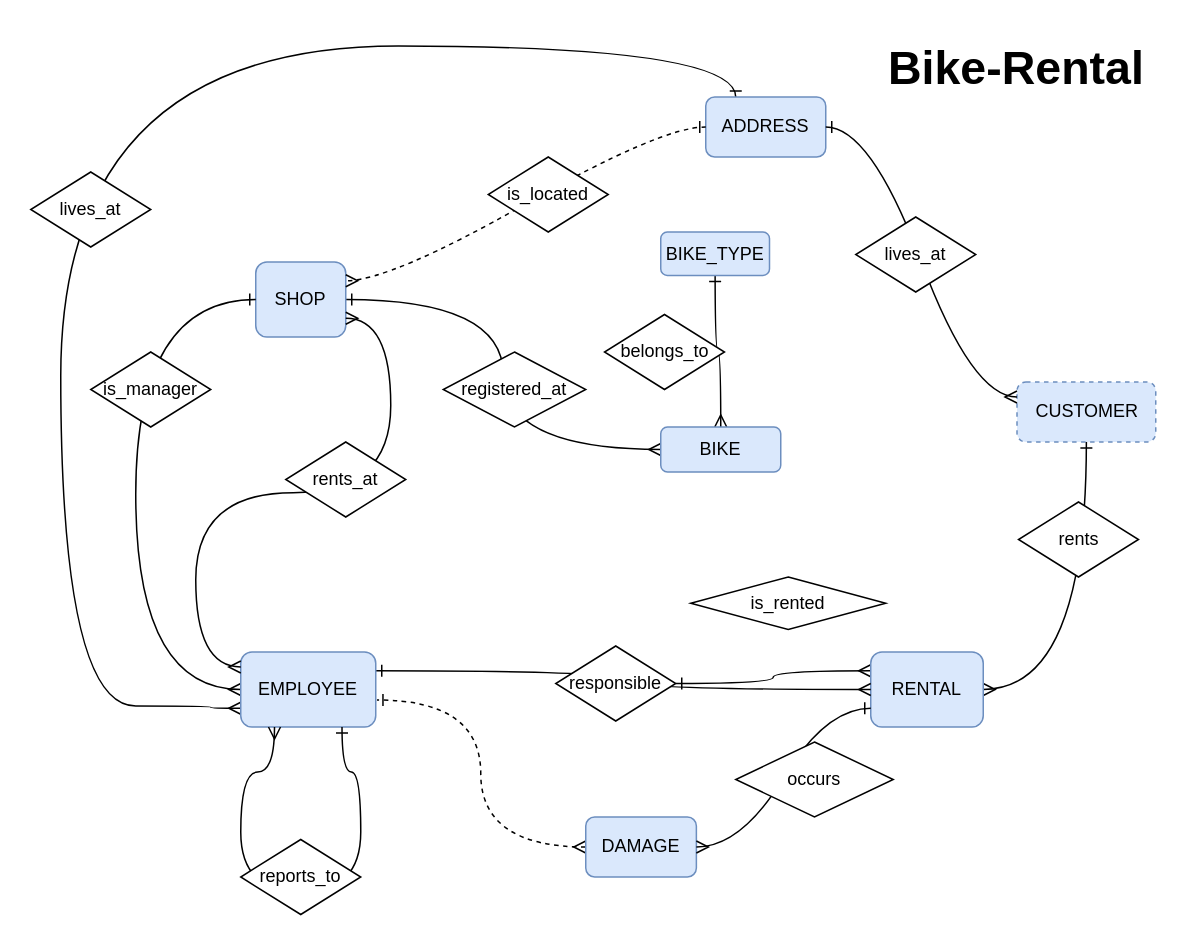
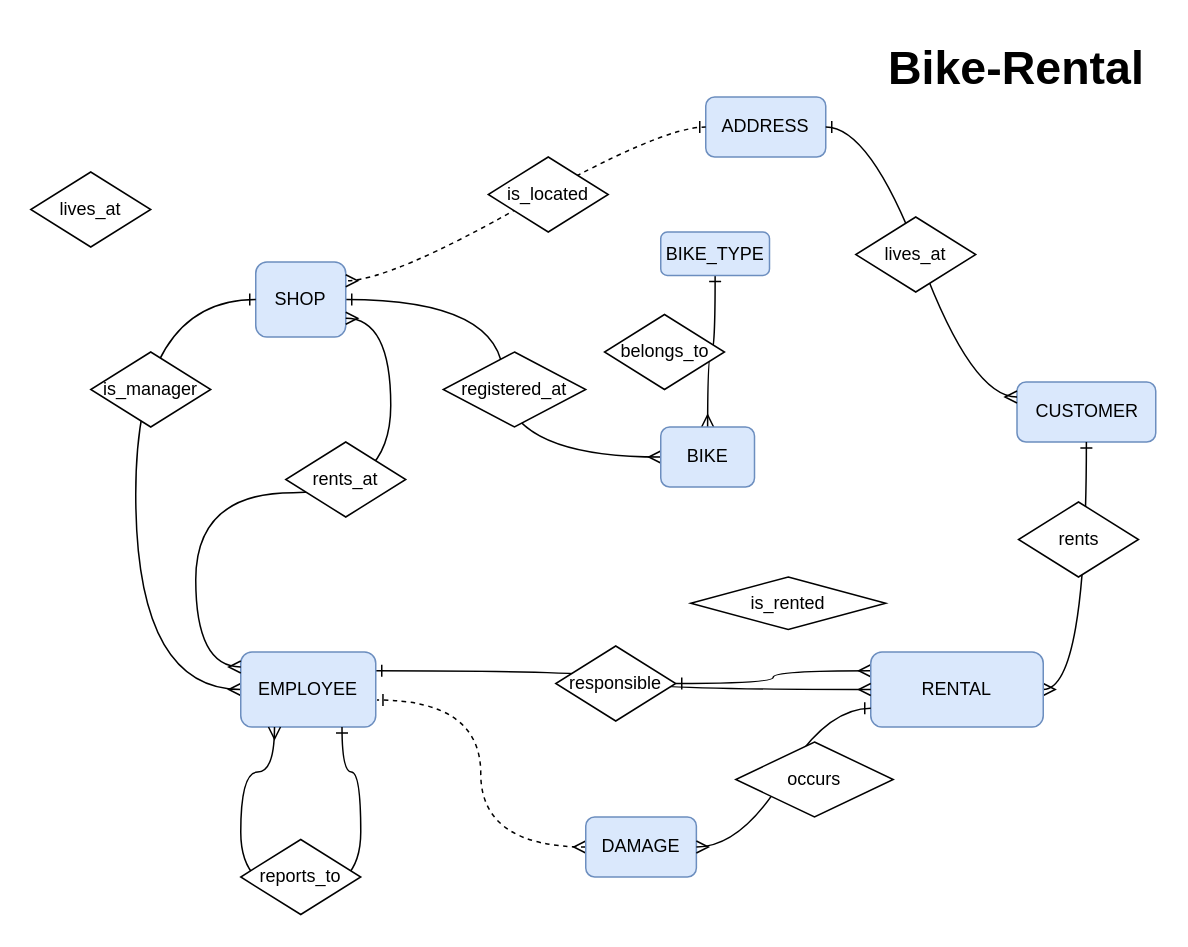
edge "ADDRESS" -- "EMPLOYEE": removed
node "CUSTOMER": style dashed -> solid
node "BIKE": size 120x45 -> 94x60
node "RENTAL": size 113x75 -> 173x75
